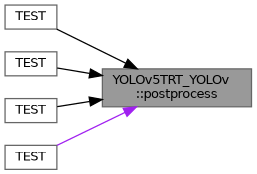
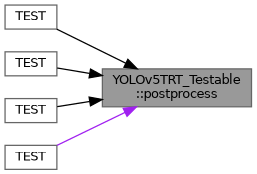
node "YOLOv5TRT_YOLOv ::postprocess": label "YOLOv5TRT_YOLOv ::postprocess" -> "YOLOv5TRT_Testable ::postprocess"
